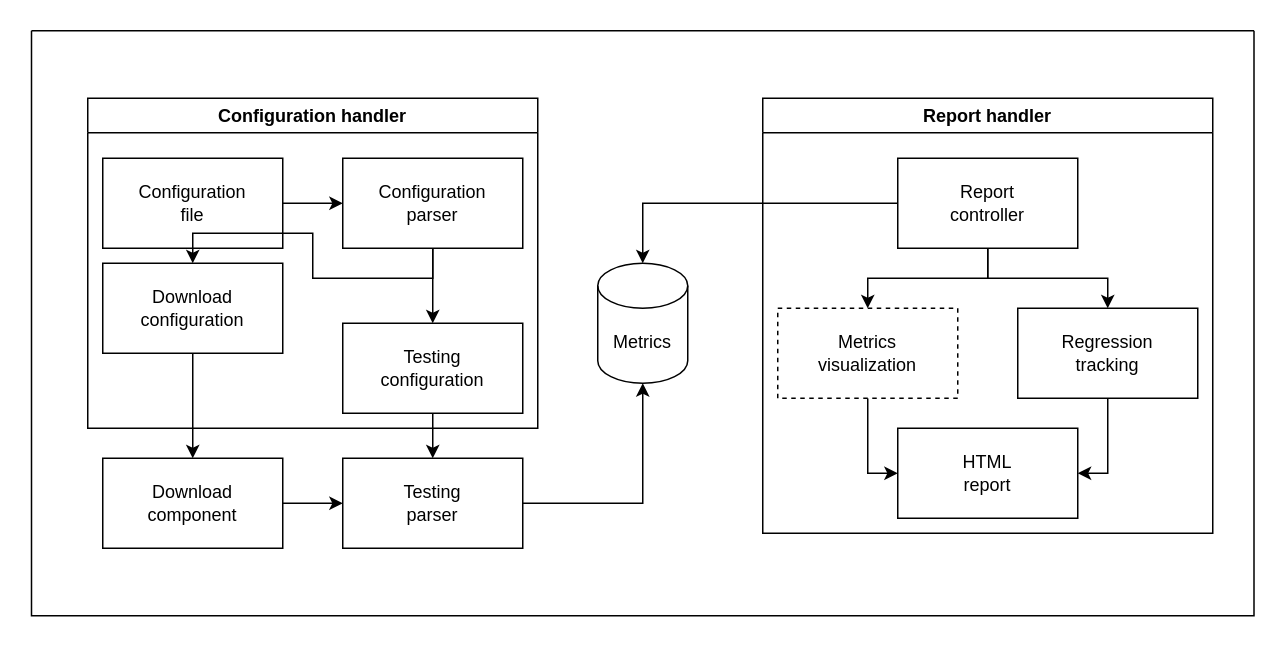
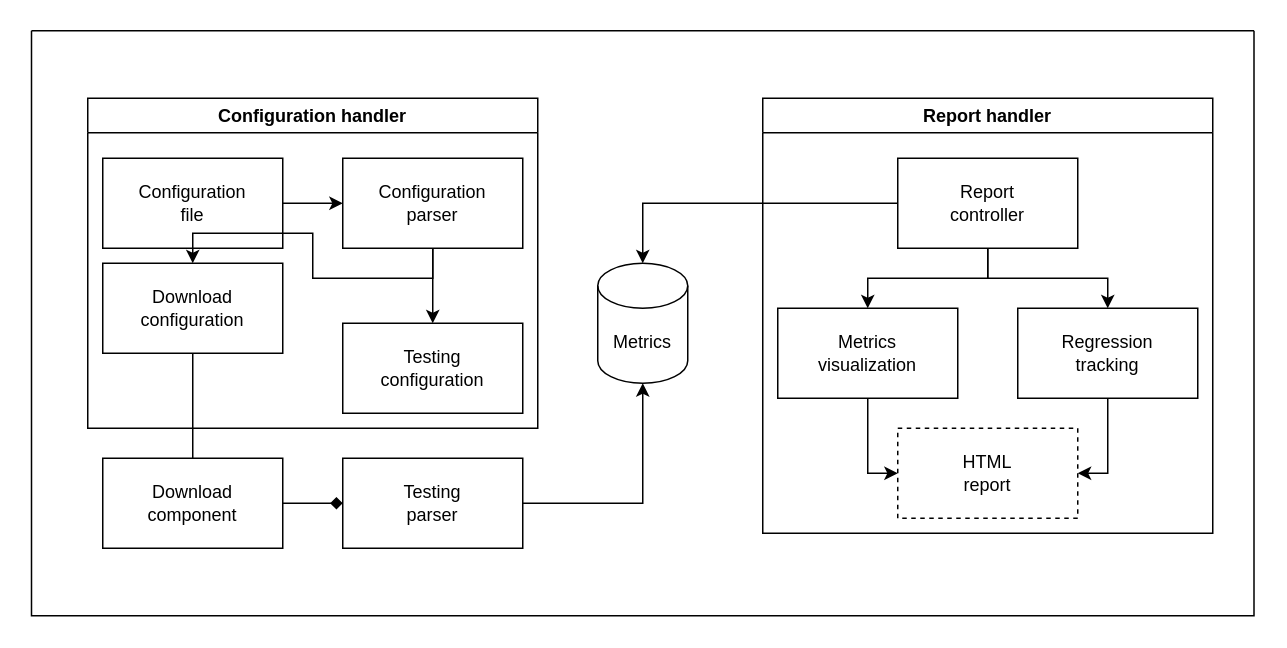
node "Metrics visualization": style dashed -> solid
edge "Testing configuration" -> "Testing parser": removed
edge "Download configuration" -> "Download component": arrowhead classic -> none
node "HTML report": style solid -> dashed
edge "Download component" -> "Testing parser": arrowhead classic -> diamond
